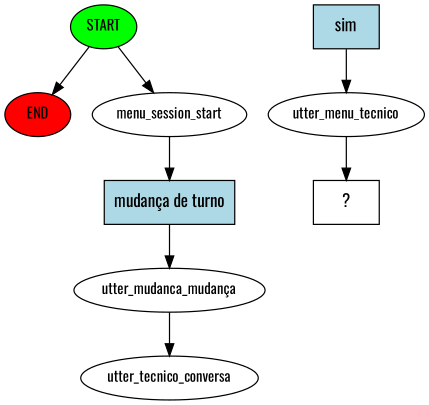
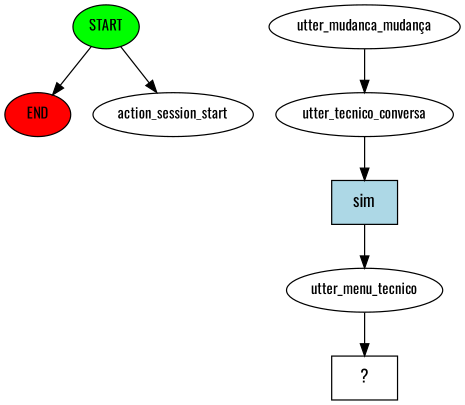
node "menu_session_start": label "menu_session_start" -> "action_session_start"
edge "utter_tecnico_conversa" -> "sim": added
node "mudança de turno": removed
